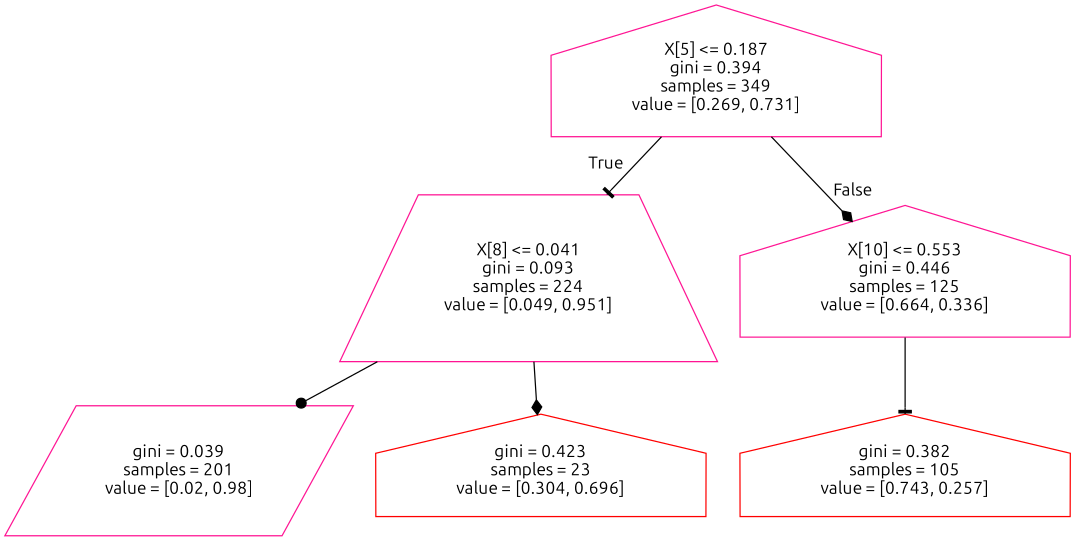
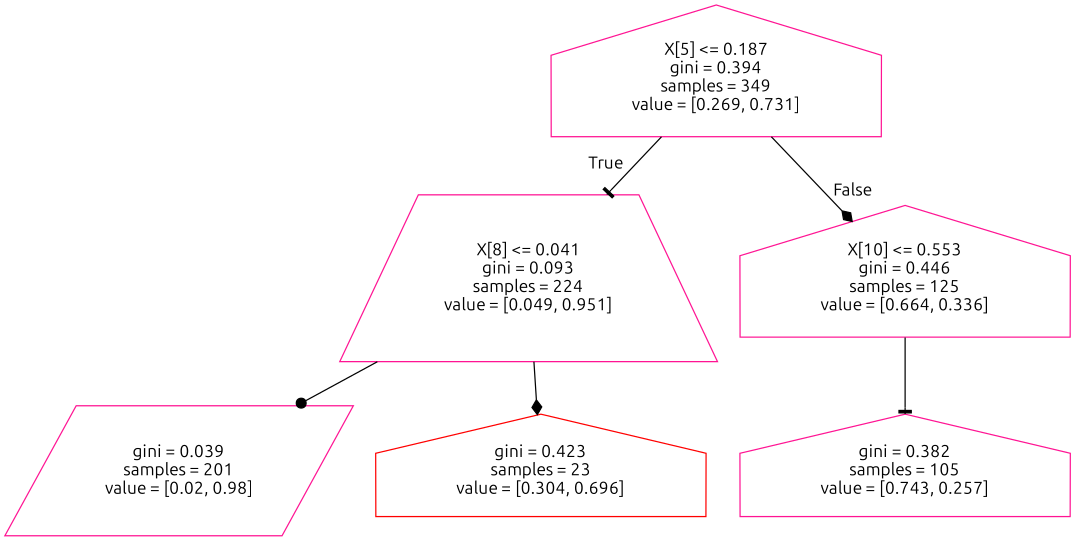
node "gini = 0.382 samples = 105 value = [0.743, 0.257]": color red -> deeppink
